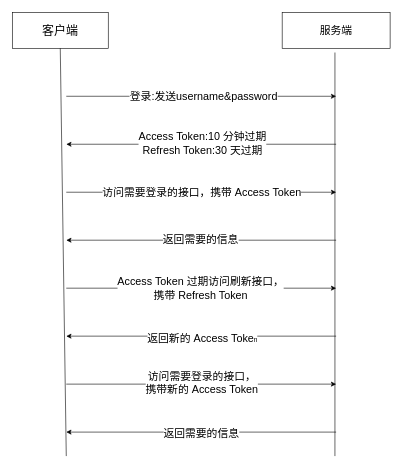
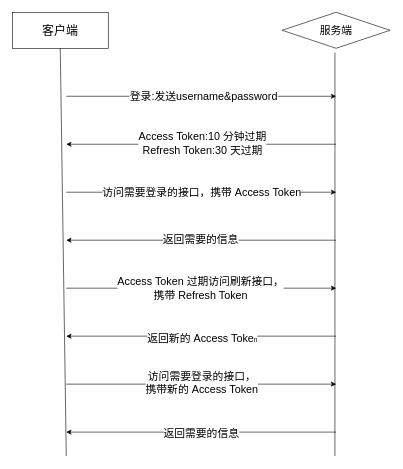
node "服务端": shape rectangle -> diamond
